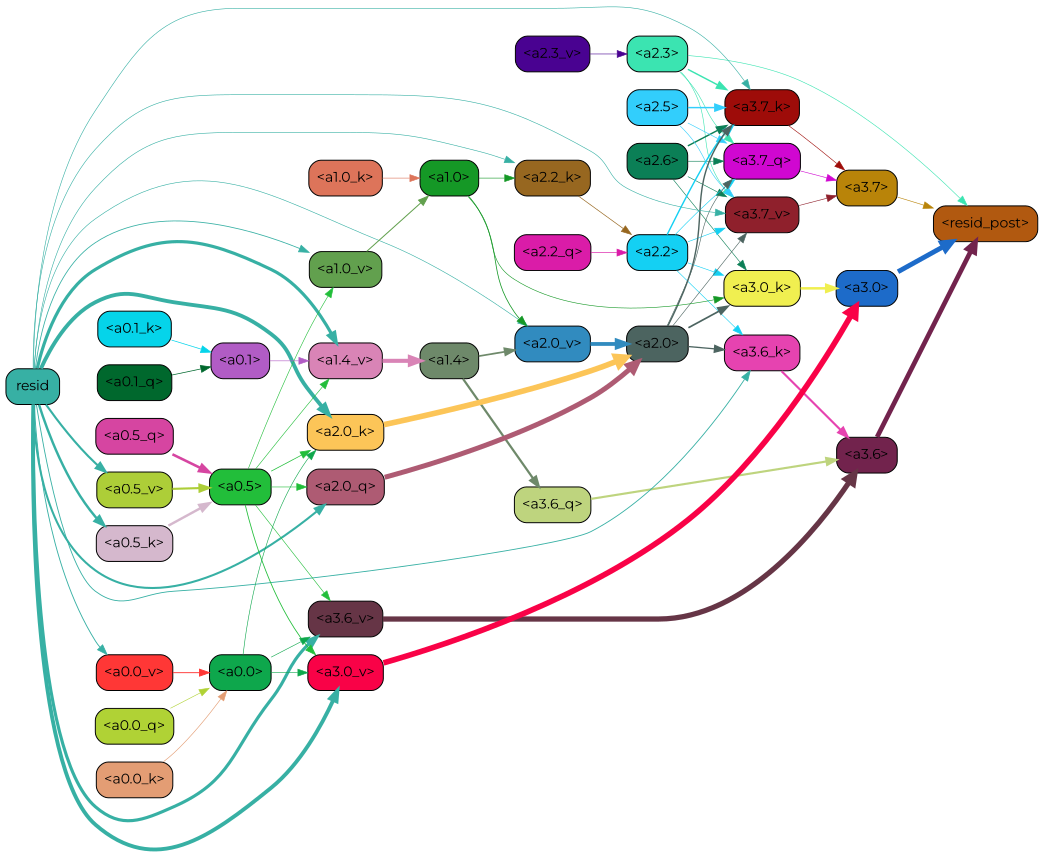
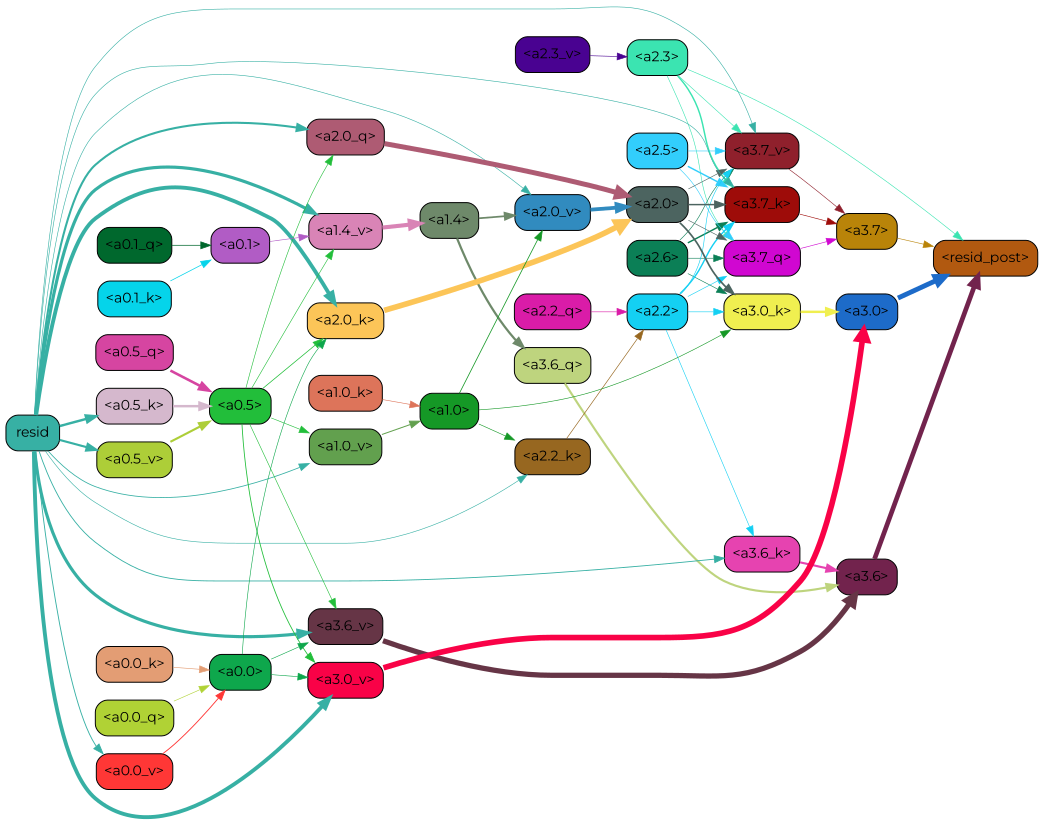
edge "<a2.0>" -> "<a3.6_k>": removed
